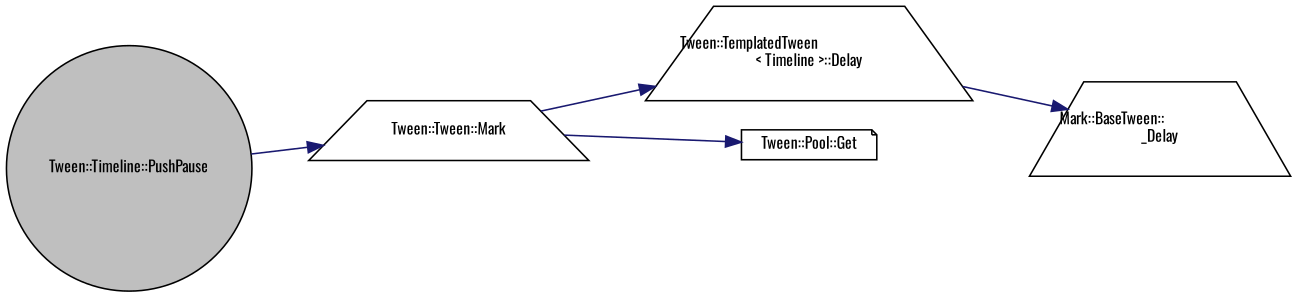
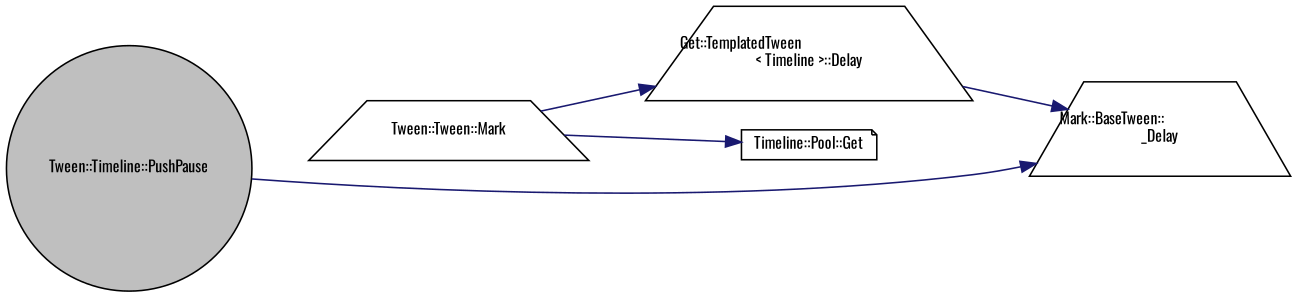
node "Tween::TemplatedTween < Timeline >::Delay": label "Tween::TemplatedTween < Timeline >::Delay" -> "Get::TemplatedTween < Timeline >::Delay"
node "Tween::Pool::Get": label "Tween::Pool::Get" -> "Timeline::Pool::Get"
edge "Tween::Timeline::PushPause" -> "Tween::Tween::Mark": now "Tween::Timeline::PushPause" -> "Mark::BaseTween:: _Delay"
